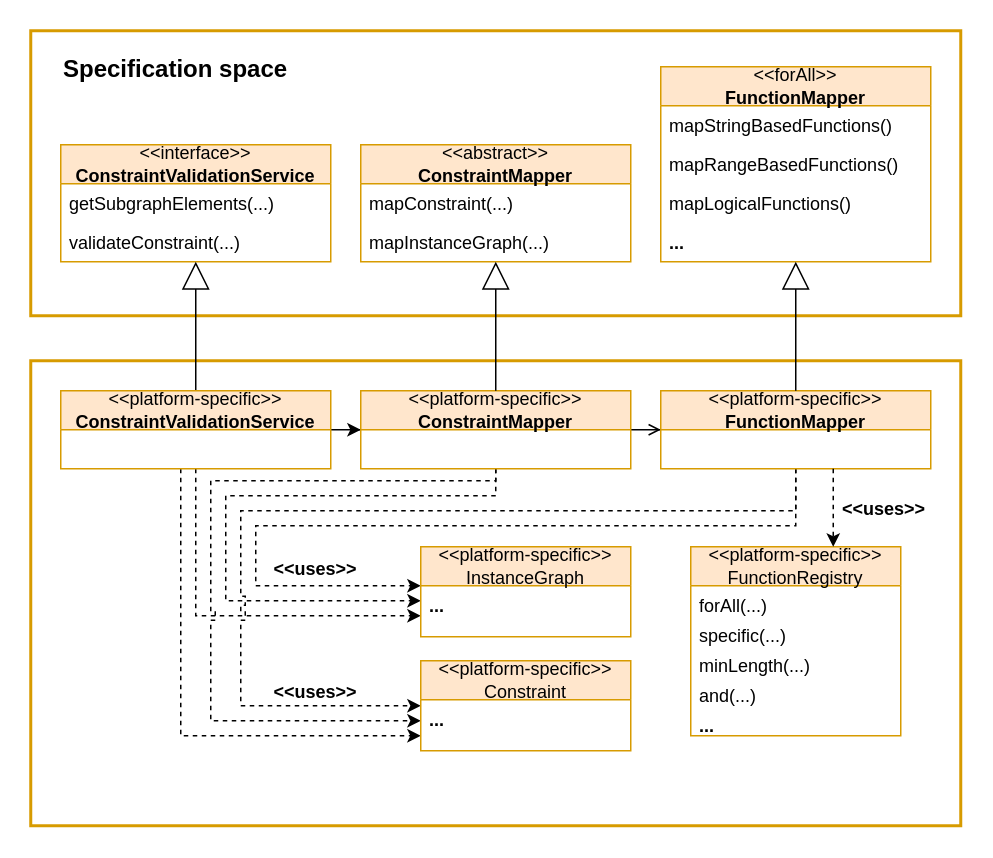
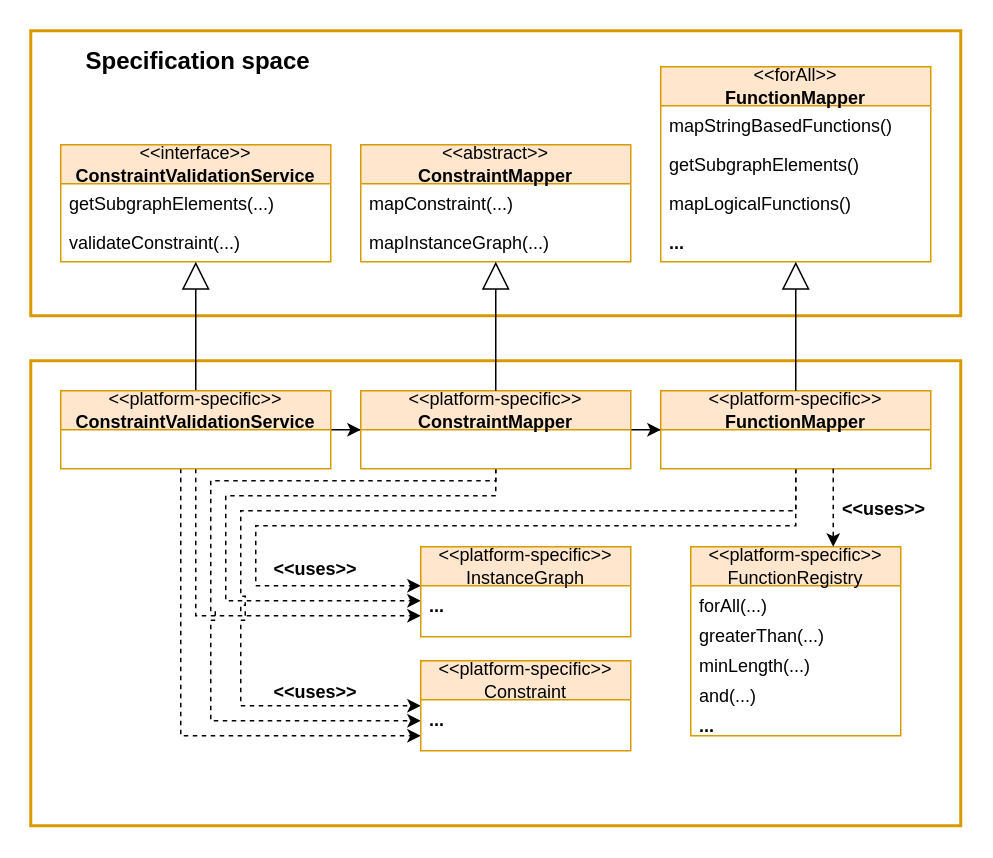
node "Specification space": moved (293, 68) -> (316, 61)
node "mapRangeBasedFunctions()": label "mapRangeBasedFunctions()" -> "getSubgraphElements()"
edge "<<platform-specific>>ConstraintMapper" -> "<<platform-specific>>FunctionMapper": arrowhead open -> classic
node "specific(...)": label "specific(...)" -> "greaterThan(...)"
